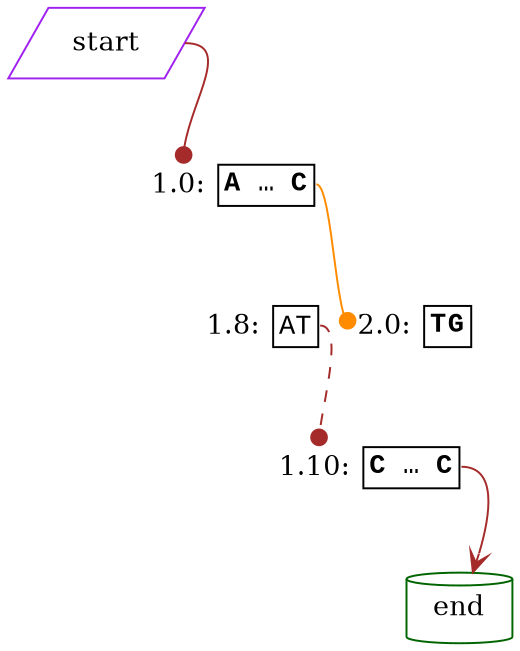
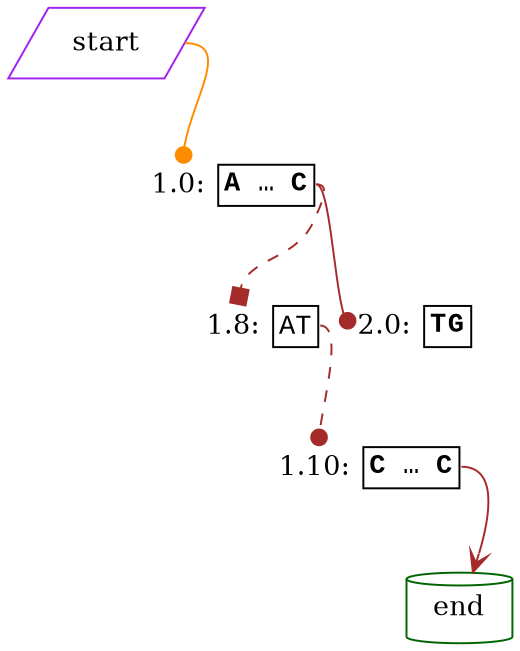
edge "start" -> "1.0:": color brown -> darkorange
edge "1.0:" -> "1.8:": added
edge "1.0:" -> "2.0:": color darkorange -> brown
